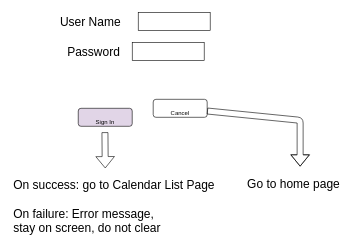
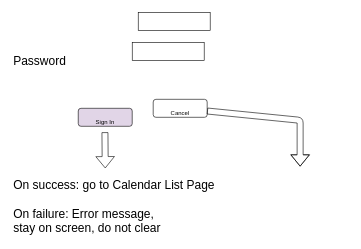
node "User Name": removed
node "Password": moved (96, 51) -> (42, 60)
node "Go to home page": removed
